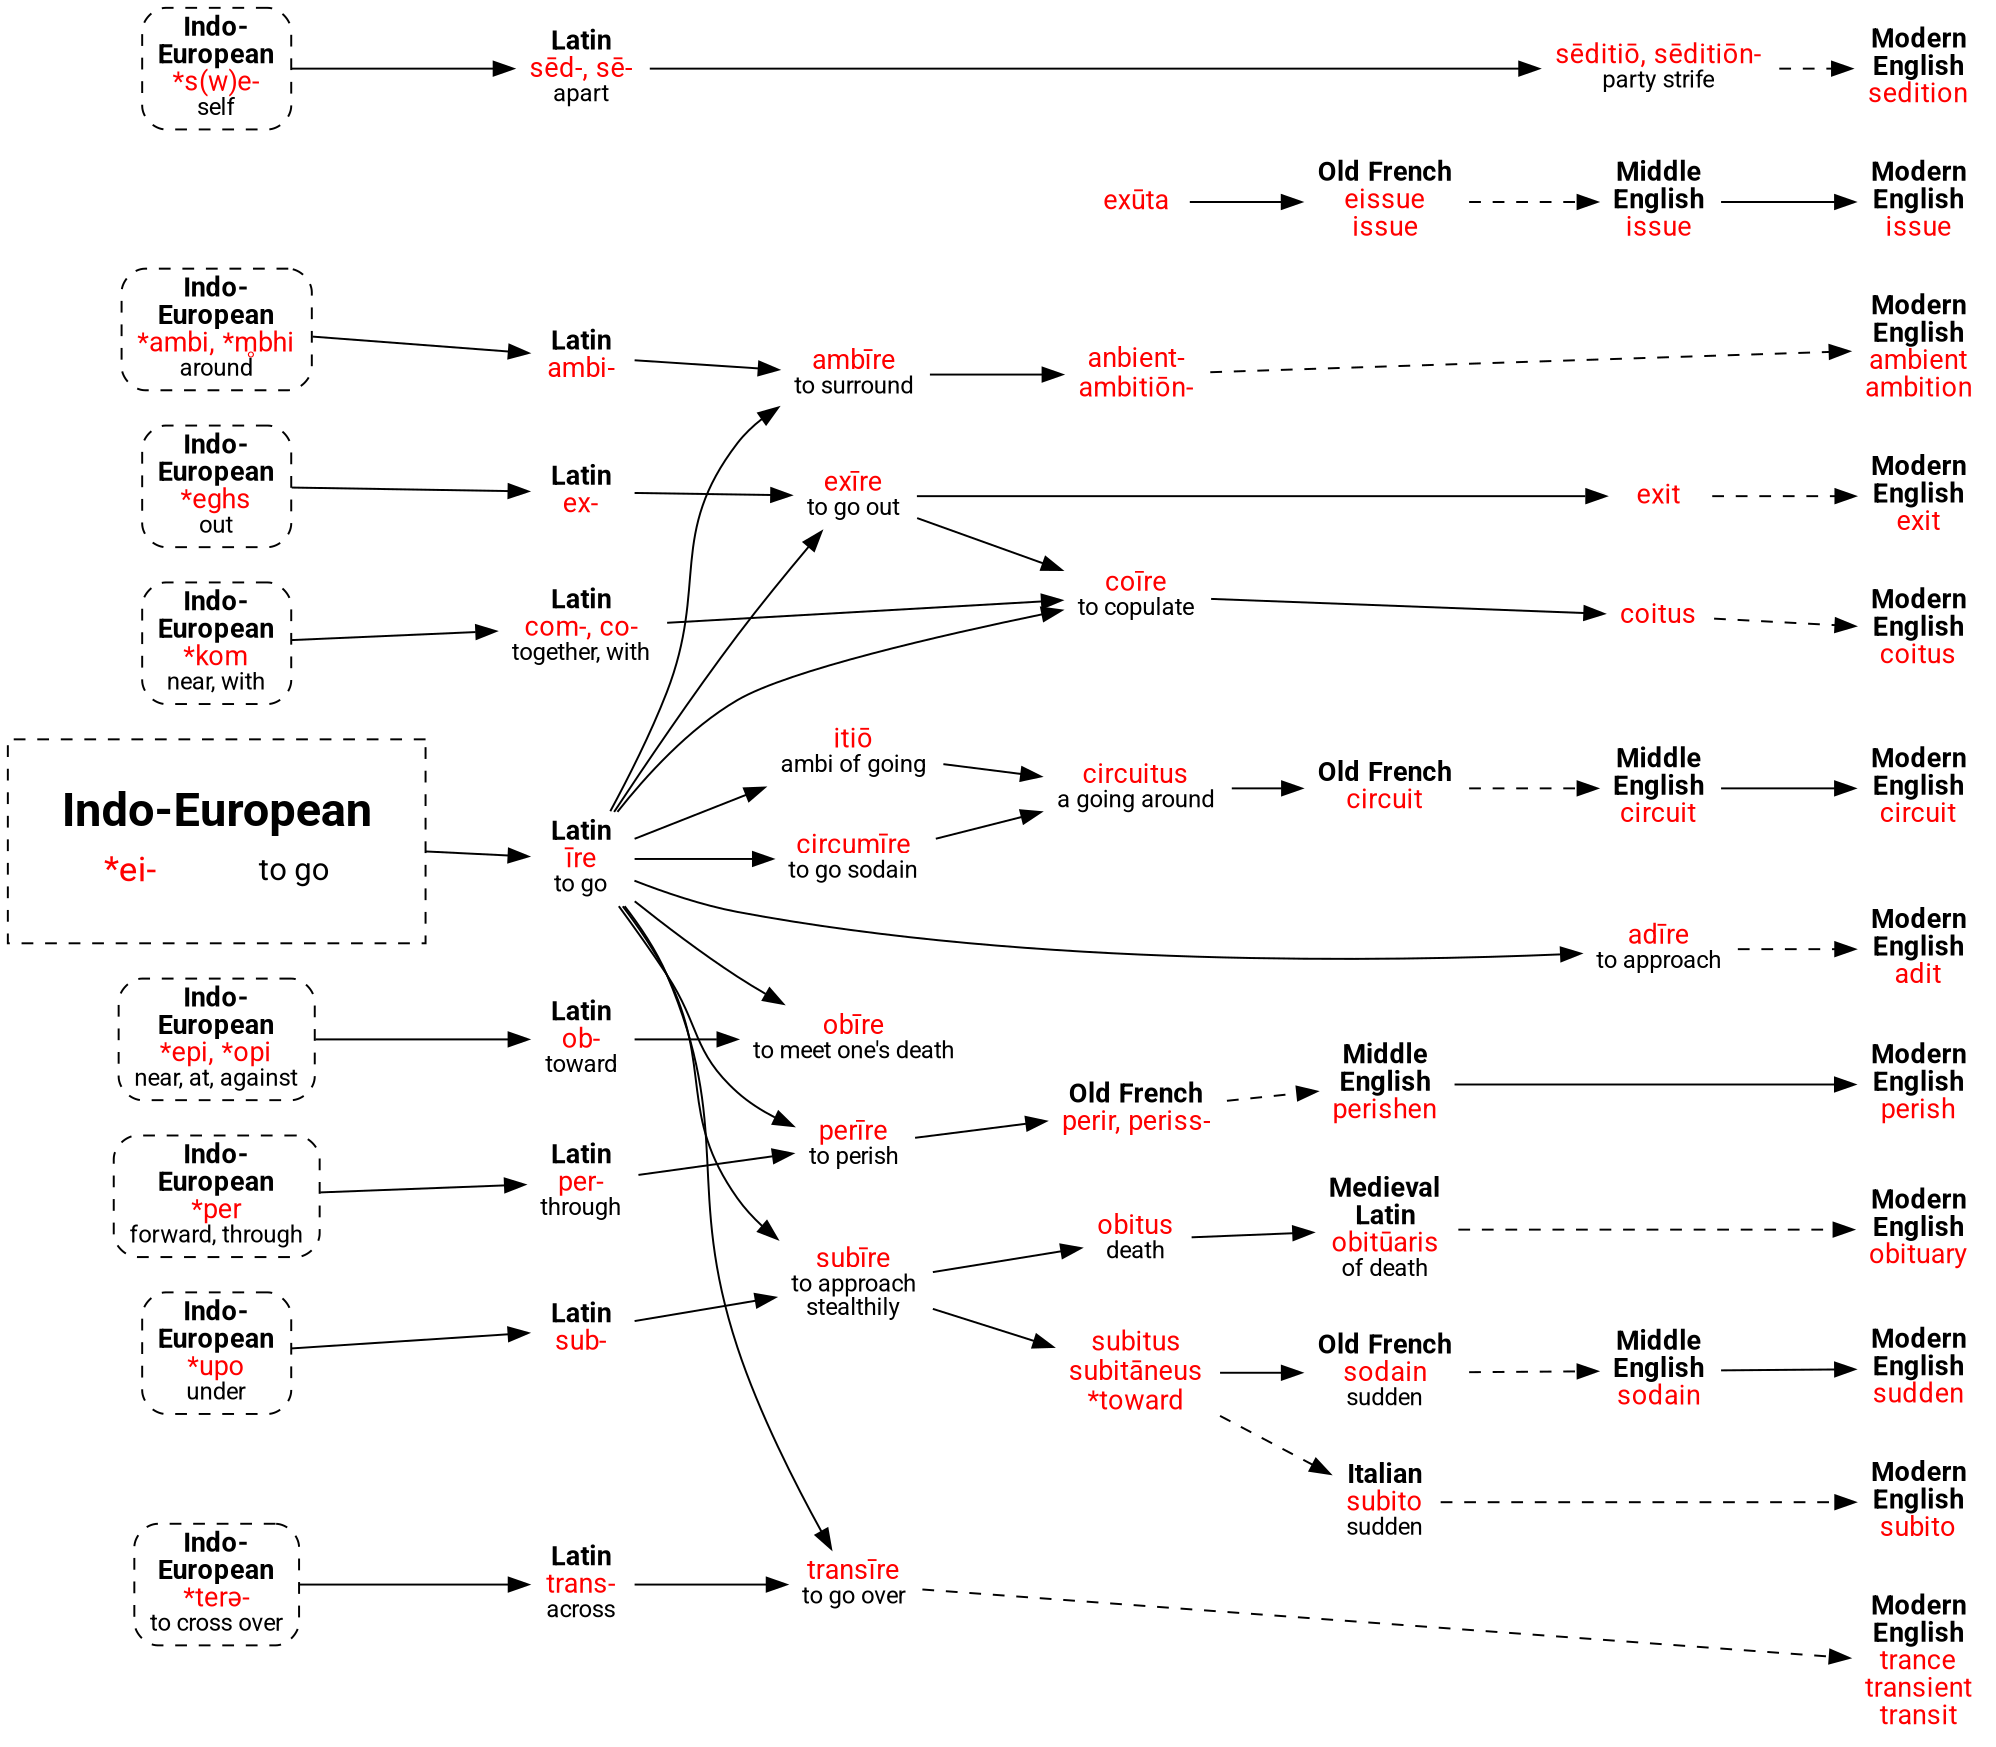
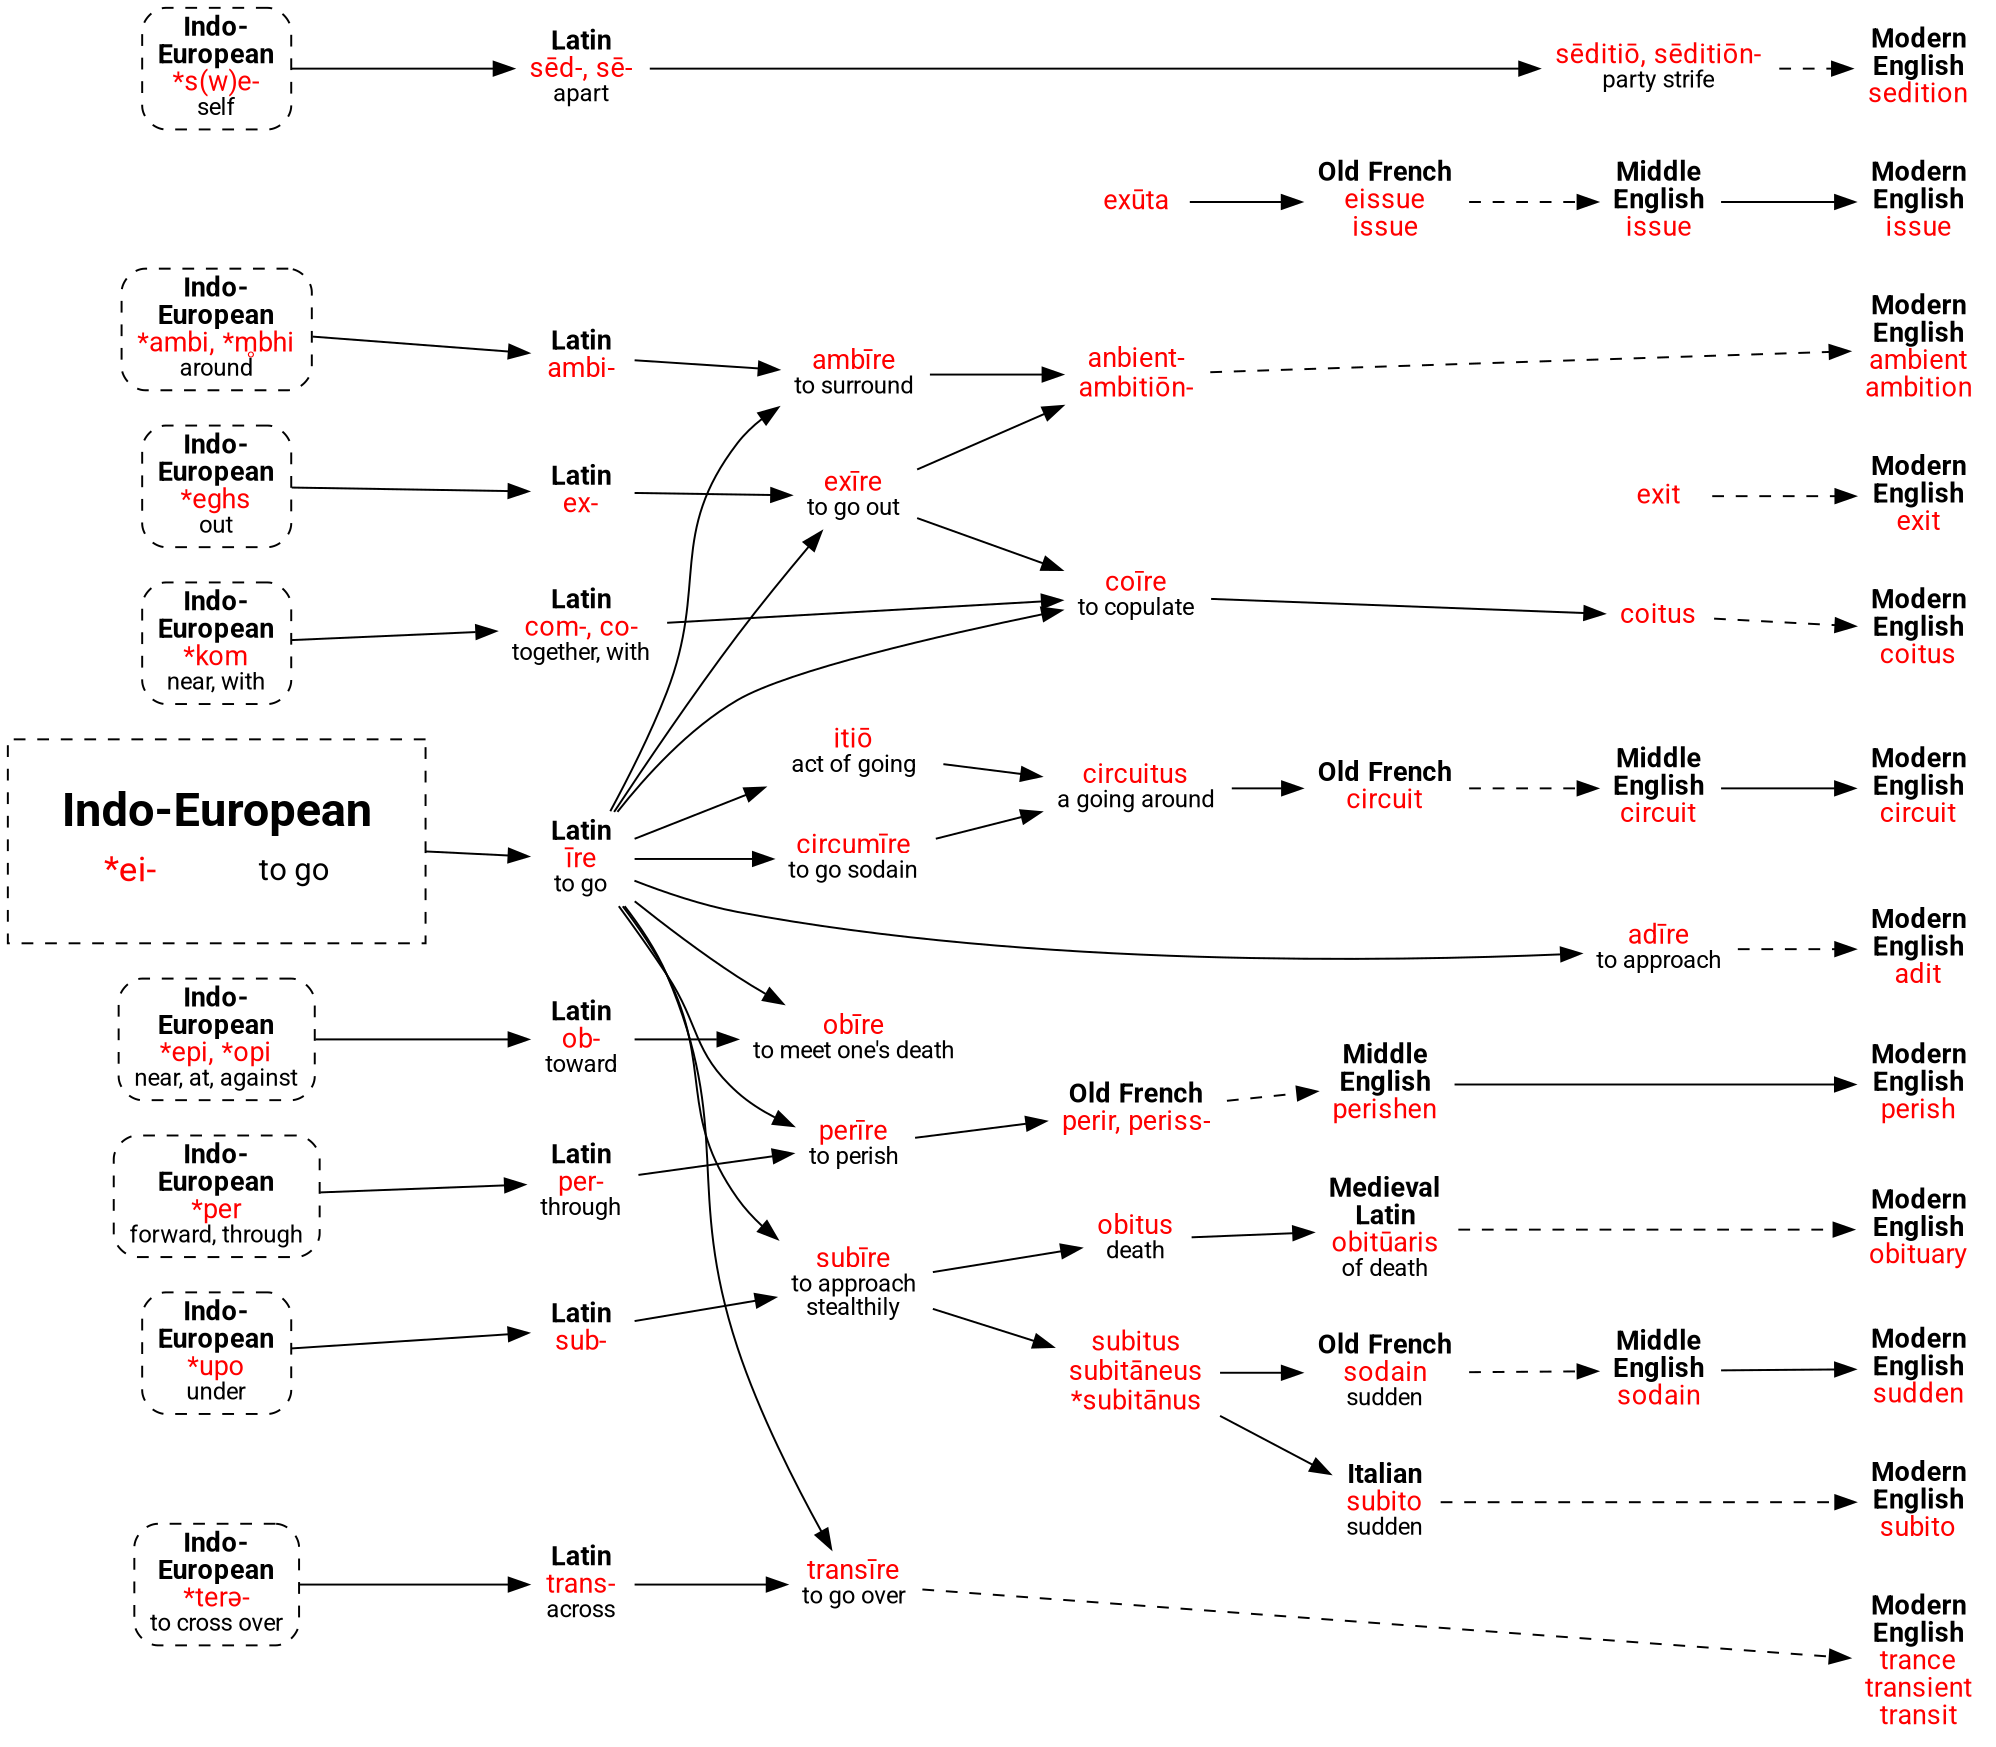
edge "exīre" -> "exit": now "exīre" -> "anbient-"
node "itiō": text "ambi of going" -> "act of going"
node "subitus": text "*toward" -> "*subitānus"
edge "subitus" -> "Italian": style dashed -> solid
